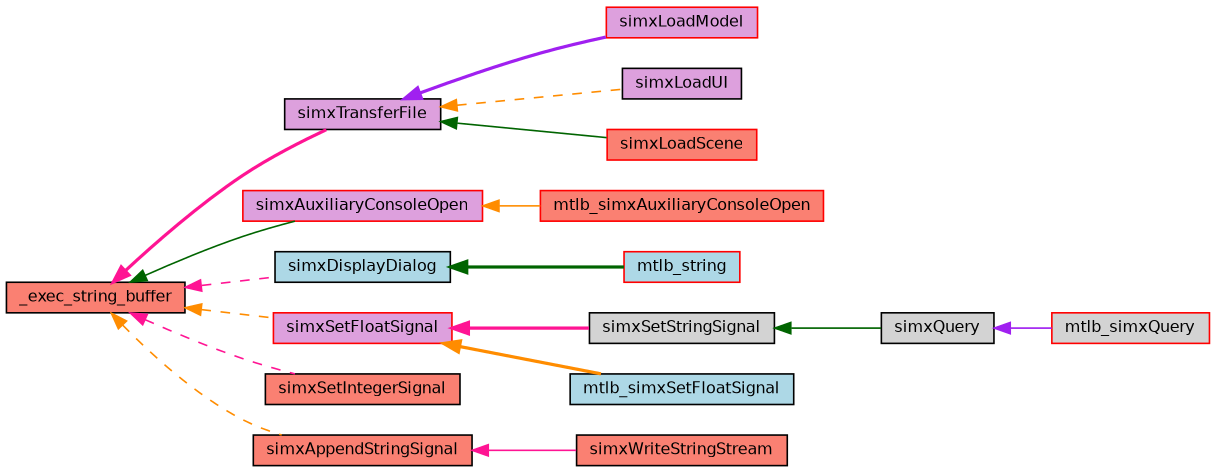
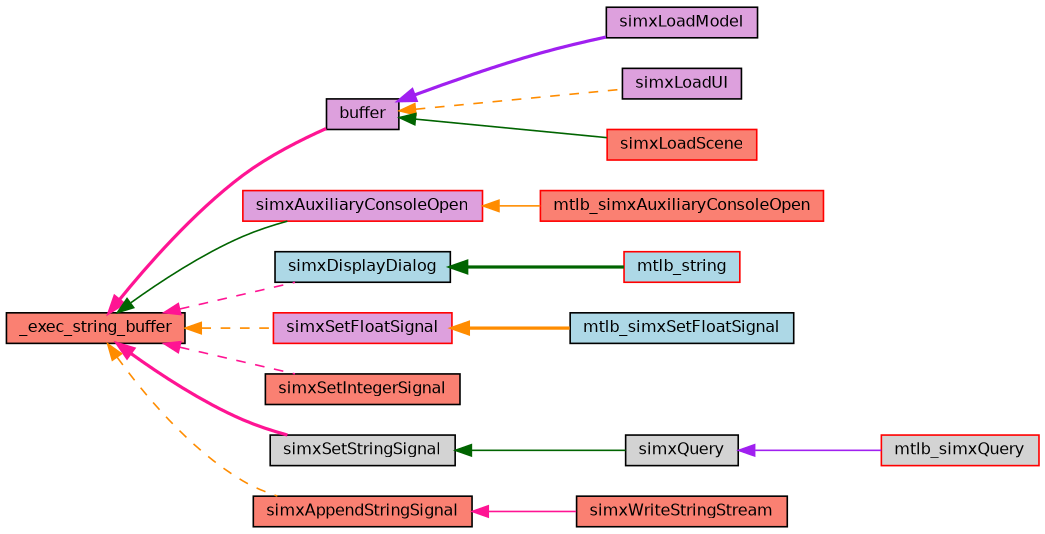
node "simxLoadModel": color red -> black
node "simxTransferFile": label "simxTransferFile" -> "buffer"
edge "simxSetStringSignal" -> "simxSetFloatSignal": now "simxSetStringSignal" -> "_exec_string_buffer"
